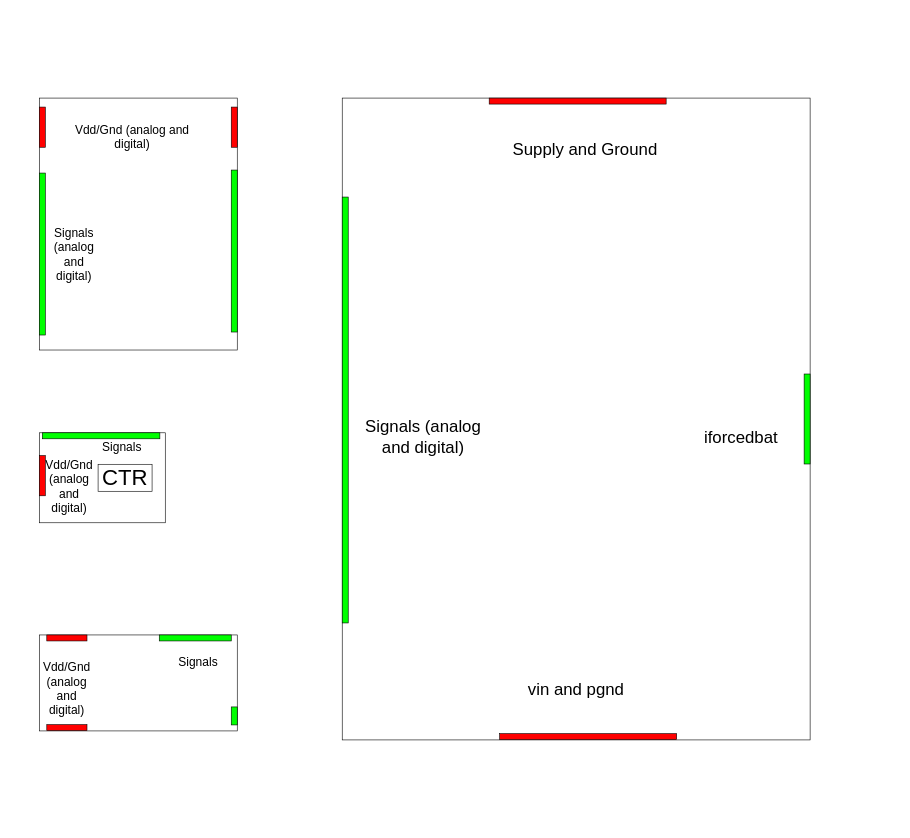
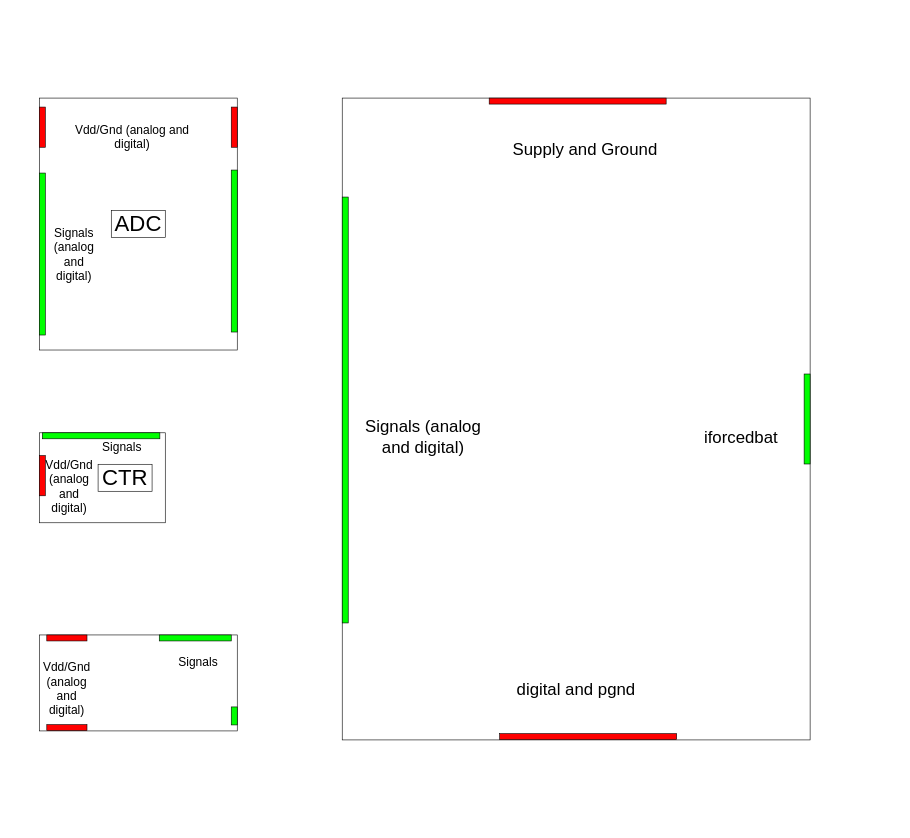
node "ADC": added
node "vin and pgnd": label "vin and pgnd" -> "digital and pgnd"
